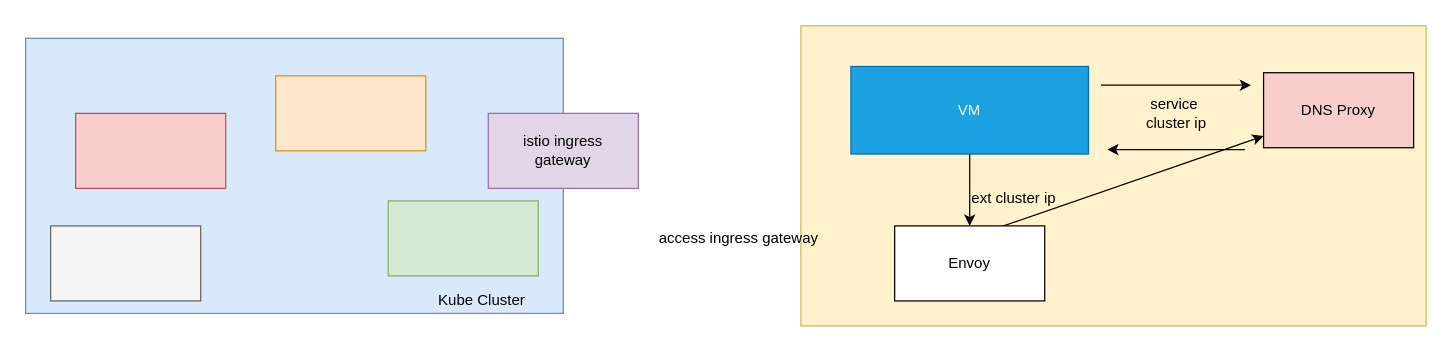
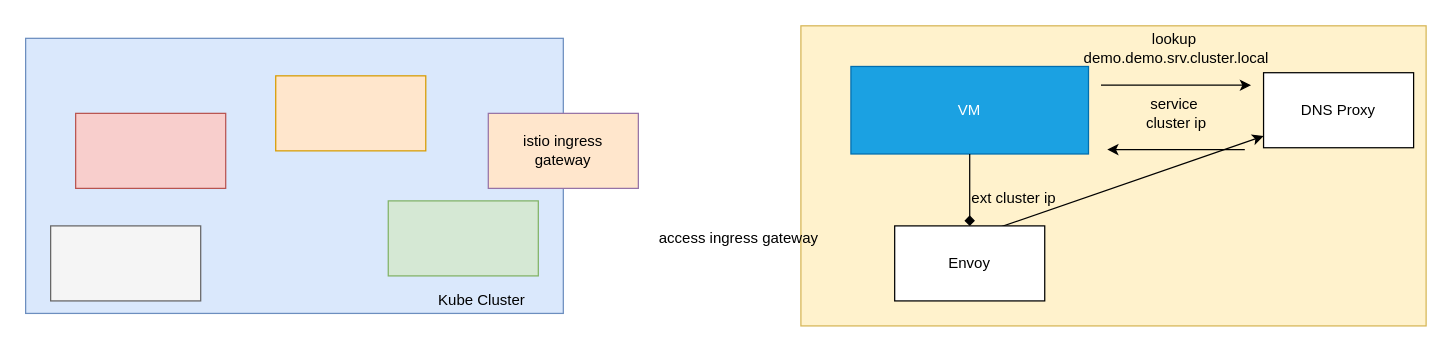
node "lookup demo.demo.srv.cluster.local": added
node "DNS Proxy": fillcolor #f8cecc -> #ffffff
node "istio ingress gateway": fillcolor #e1d5e7 -> #ffe6cc
edge "VM" -> "Envoy": arrowhead classic -> diamond
